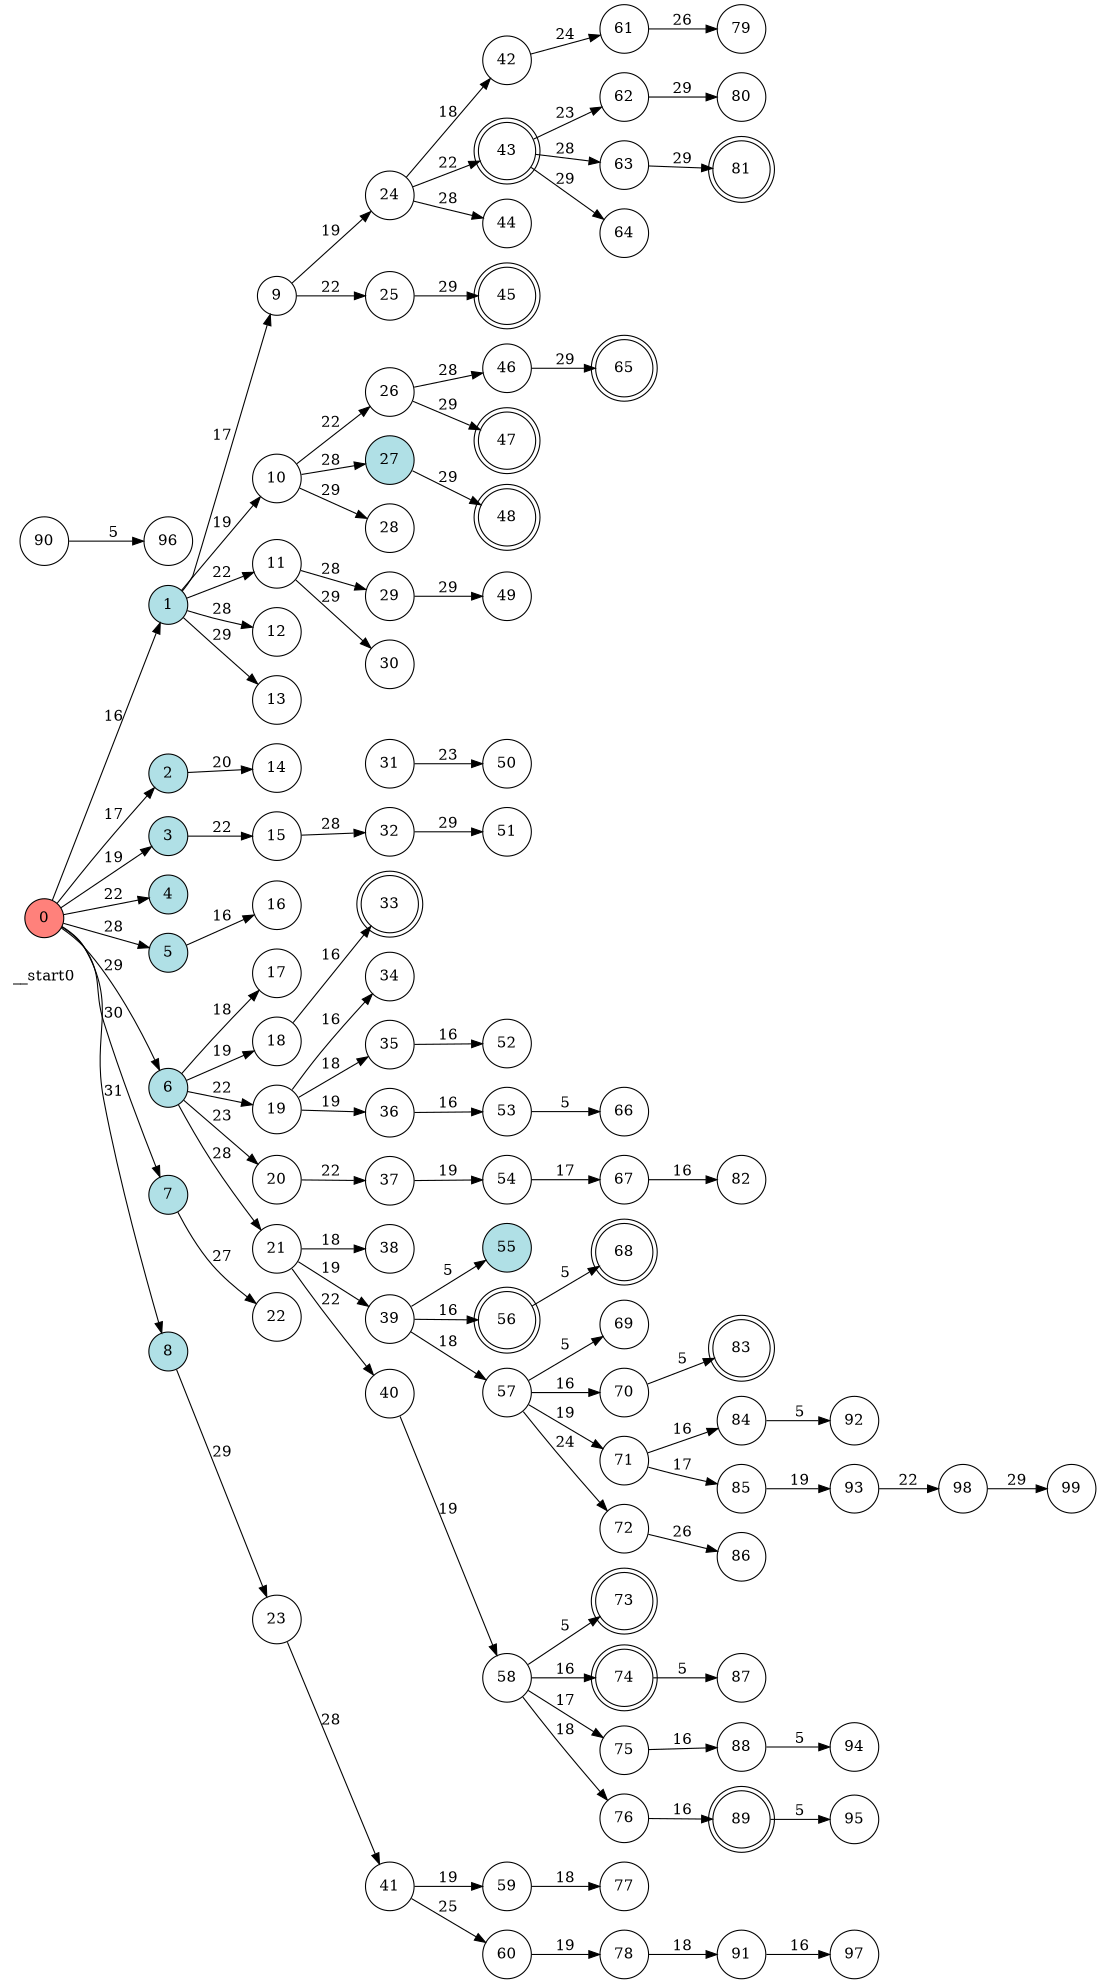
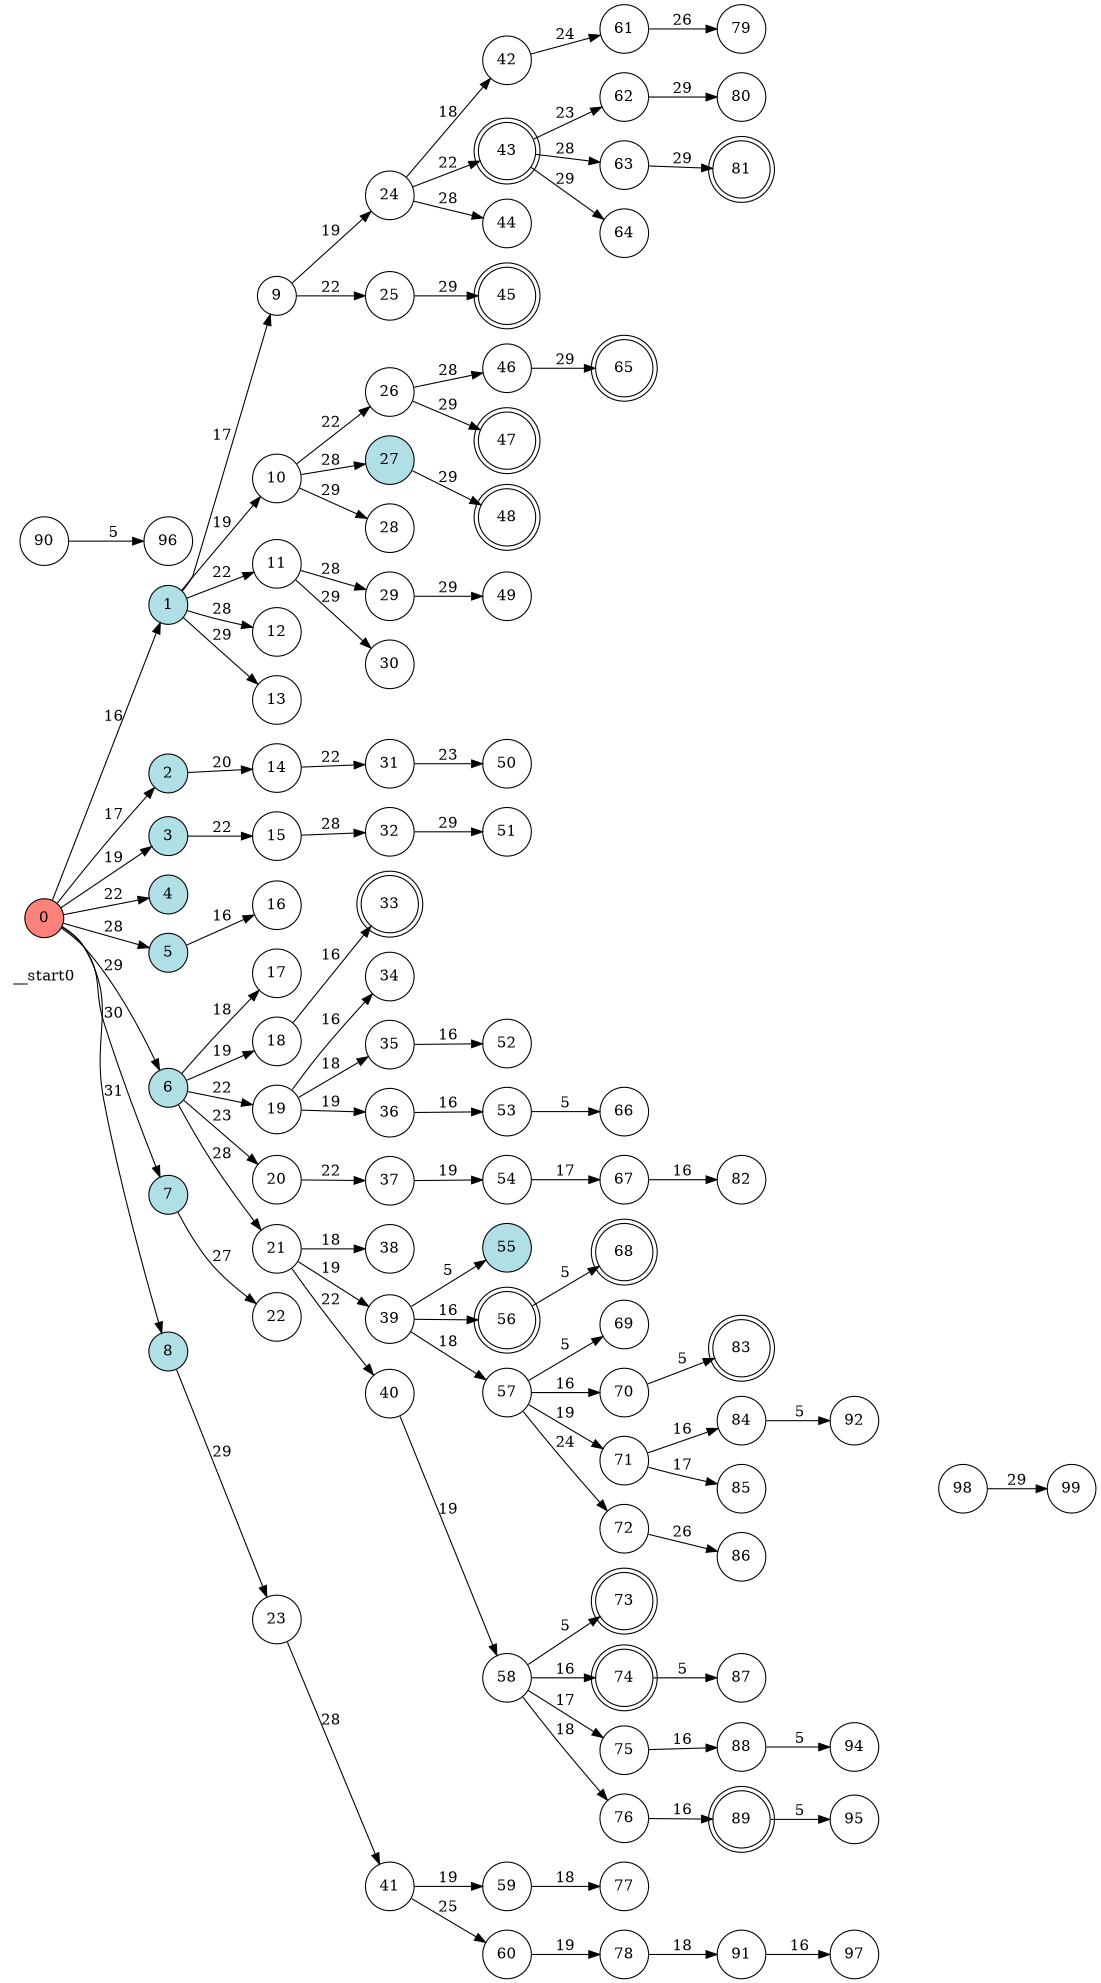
edge "14" -> "31": added, label "22"
node "93": removed
